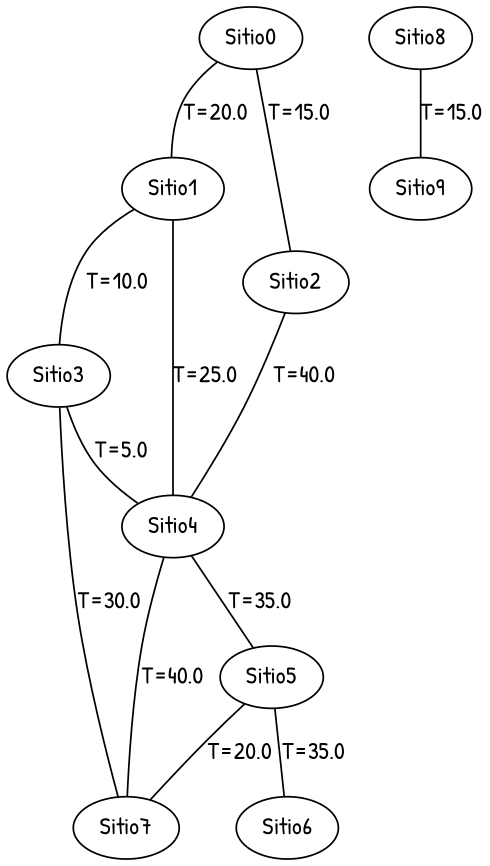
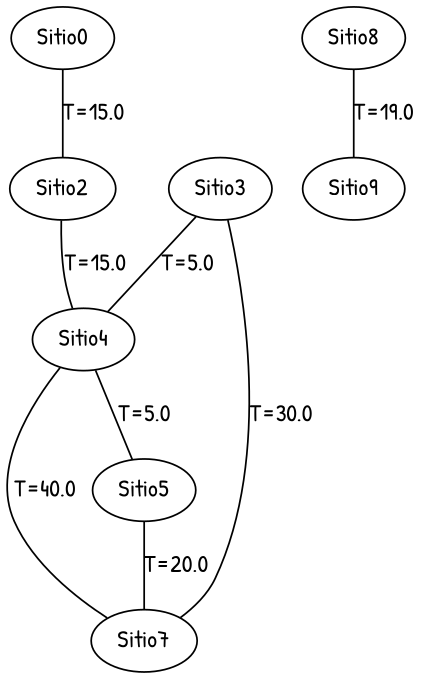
edge "Sitio8" -- "Sitio9": label "T=15.0" -> "T=19.0"
node "Sitio1": removed
edge "Sitio2" -- "Sitio4": label "T=40.0" -> "T=15.0"
edge "Sitio4" -- "Sitio5": label "T=35.0" -> "T=5.0"
node "Sitio6": removed
